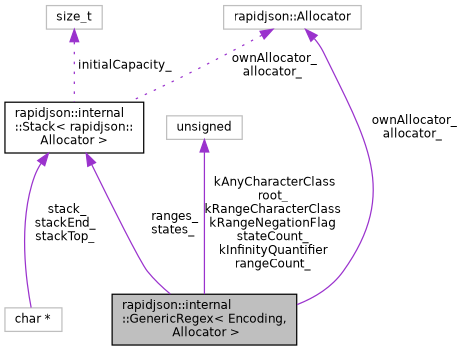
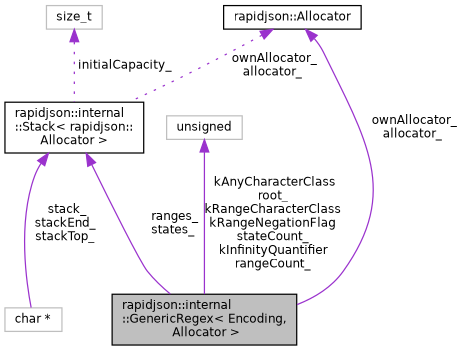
node "rapidjson::Allocator": color grey75 -> black
